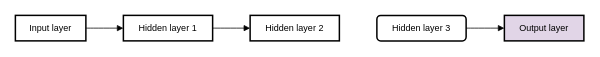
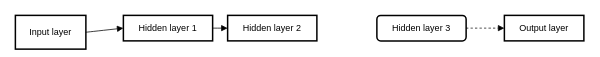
node "Input layer": size 71x26 -> 71x34
node "Hidden layer 2": moved (295, 28) -> (272, 28)
edge "Hidden layer 3" -> "Output layer": style solid -> dashed
node "Output layer": fillcolor #e1d5e7 -> #ffffff
